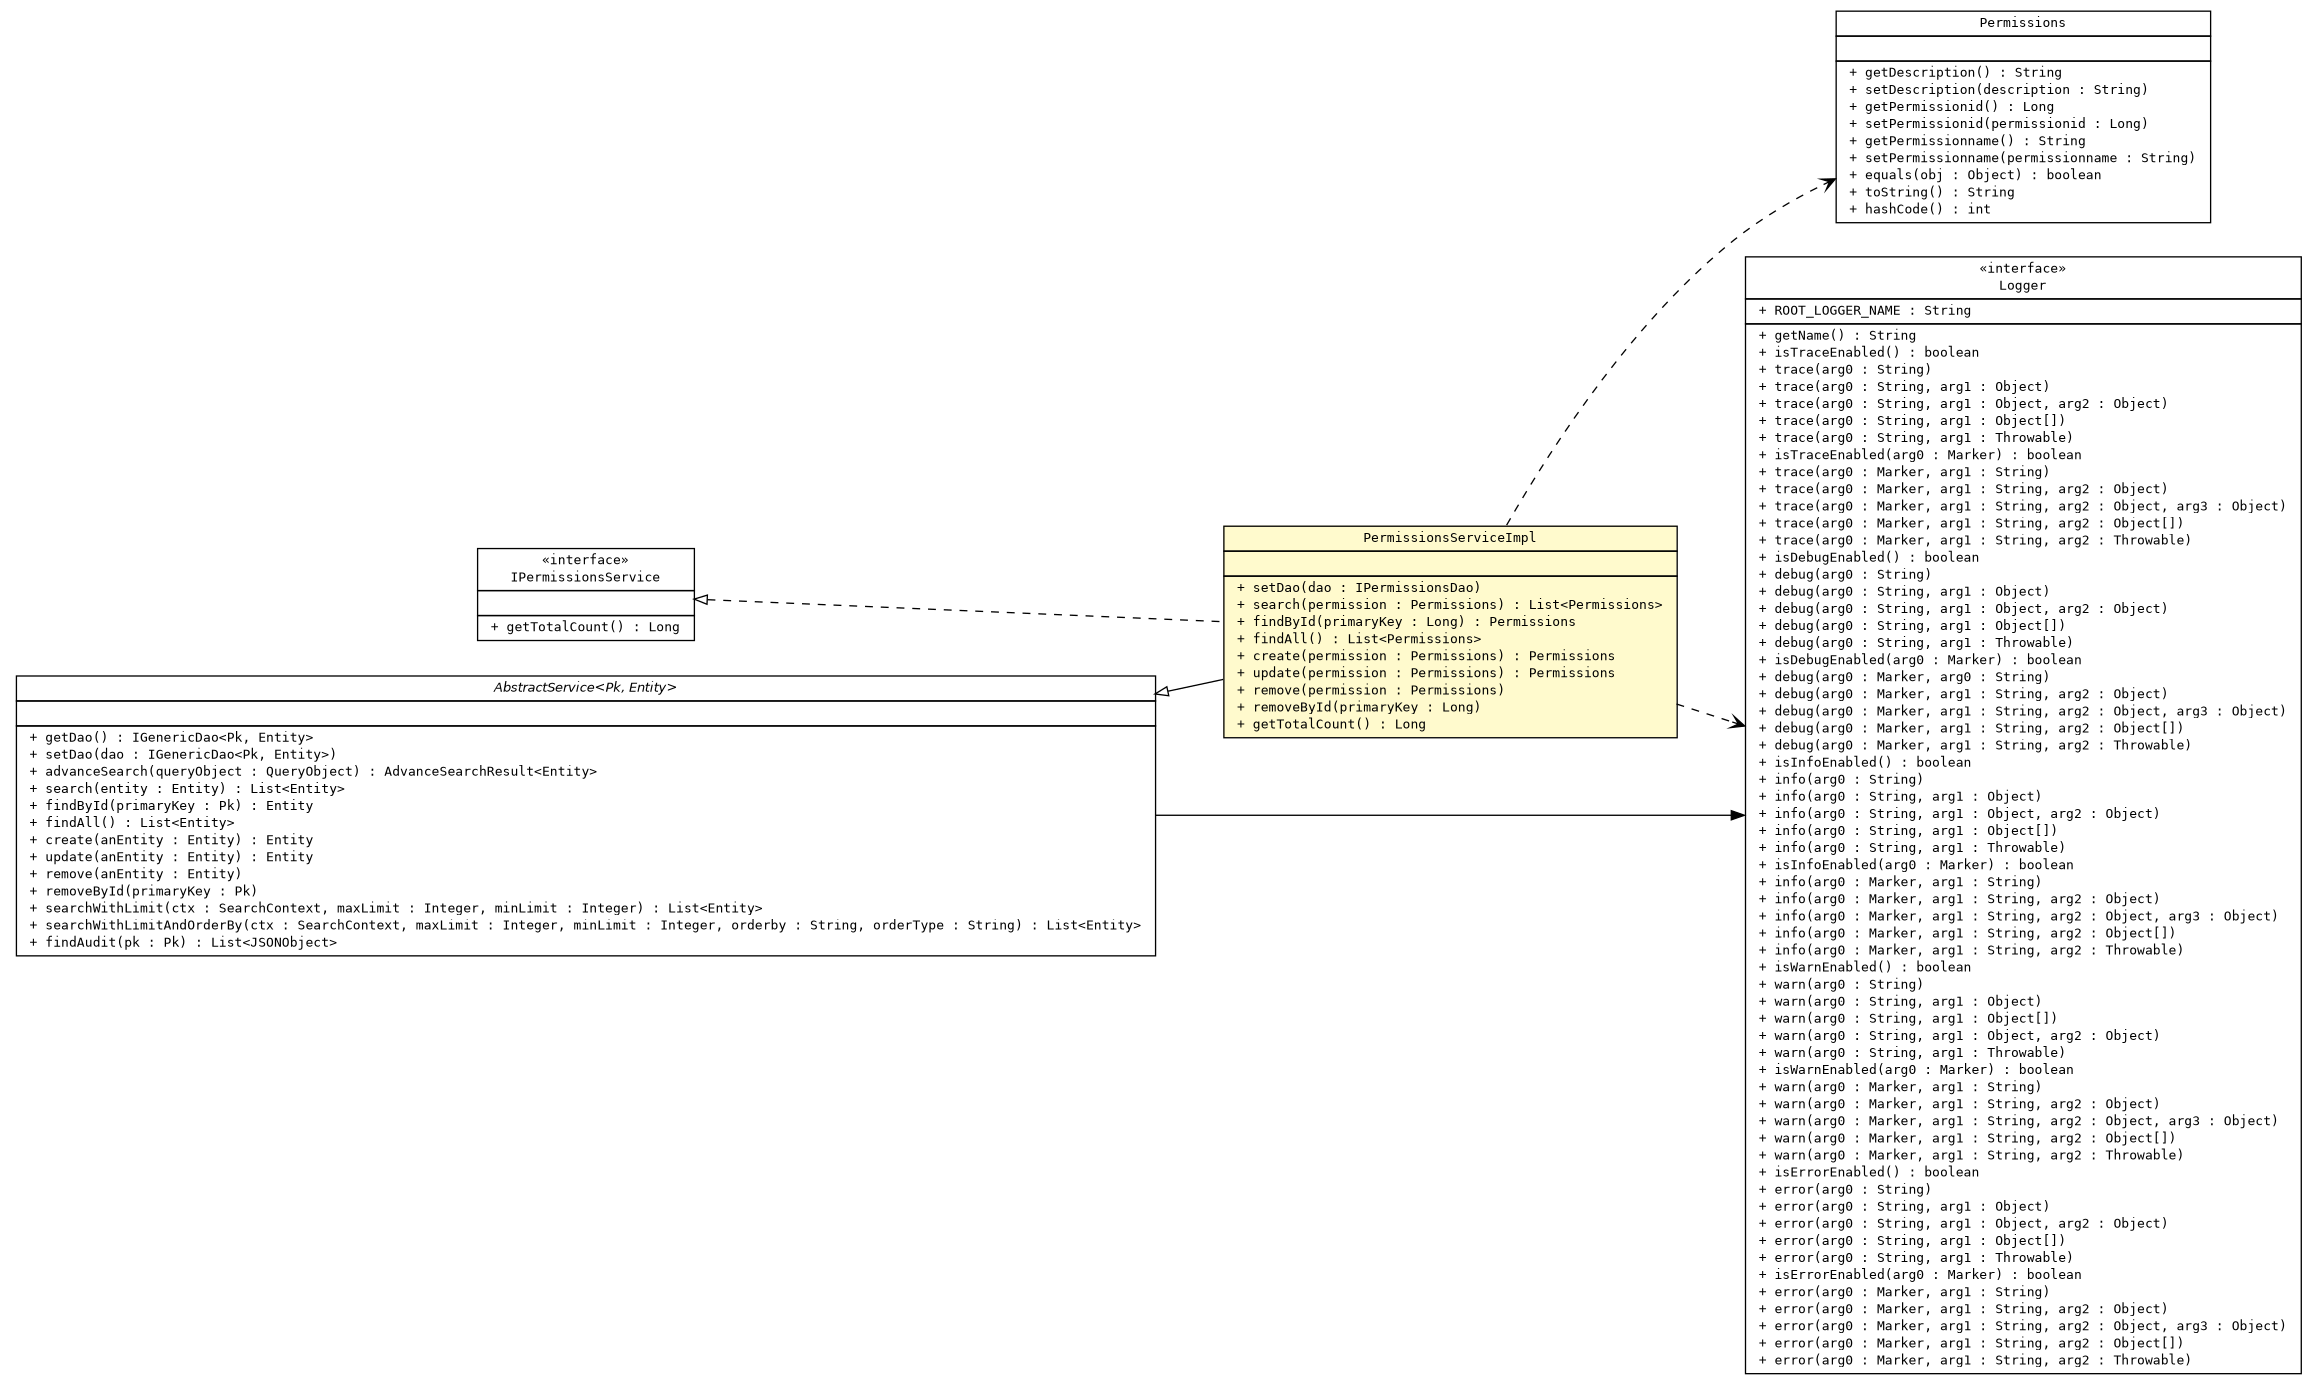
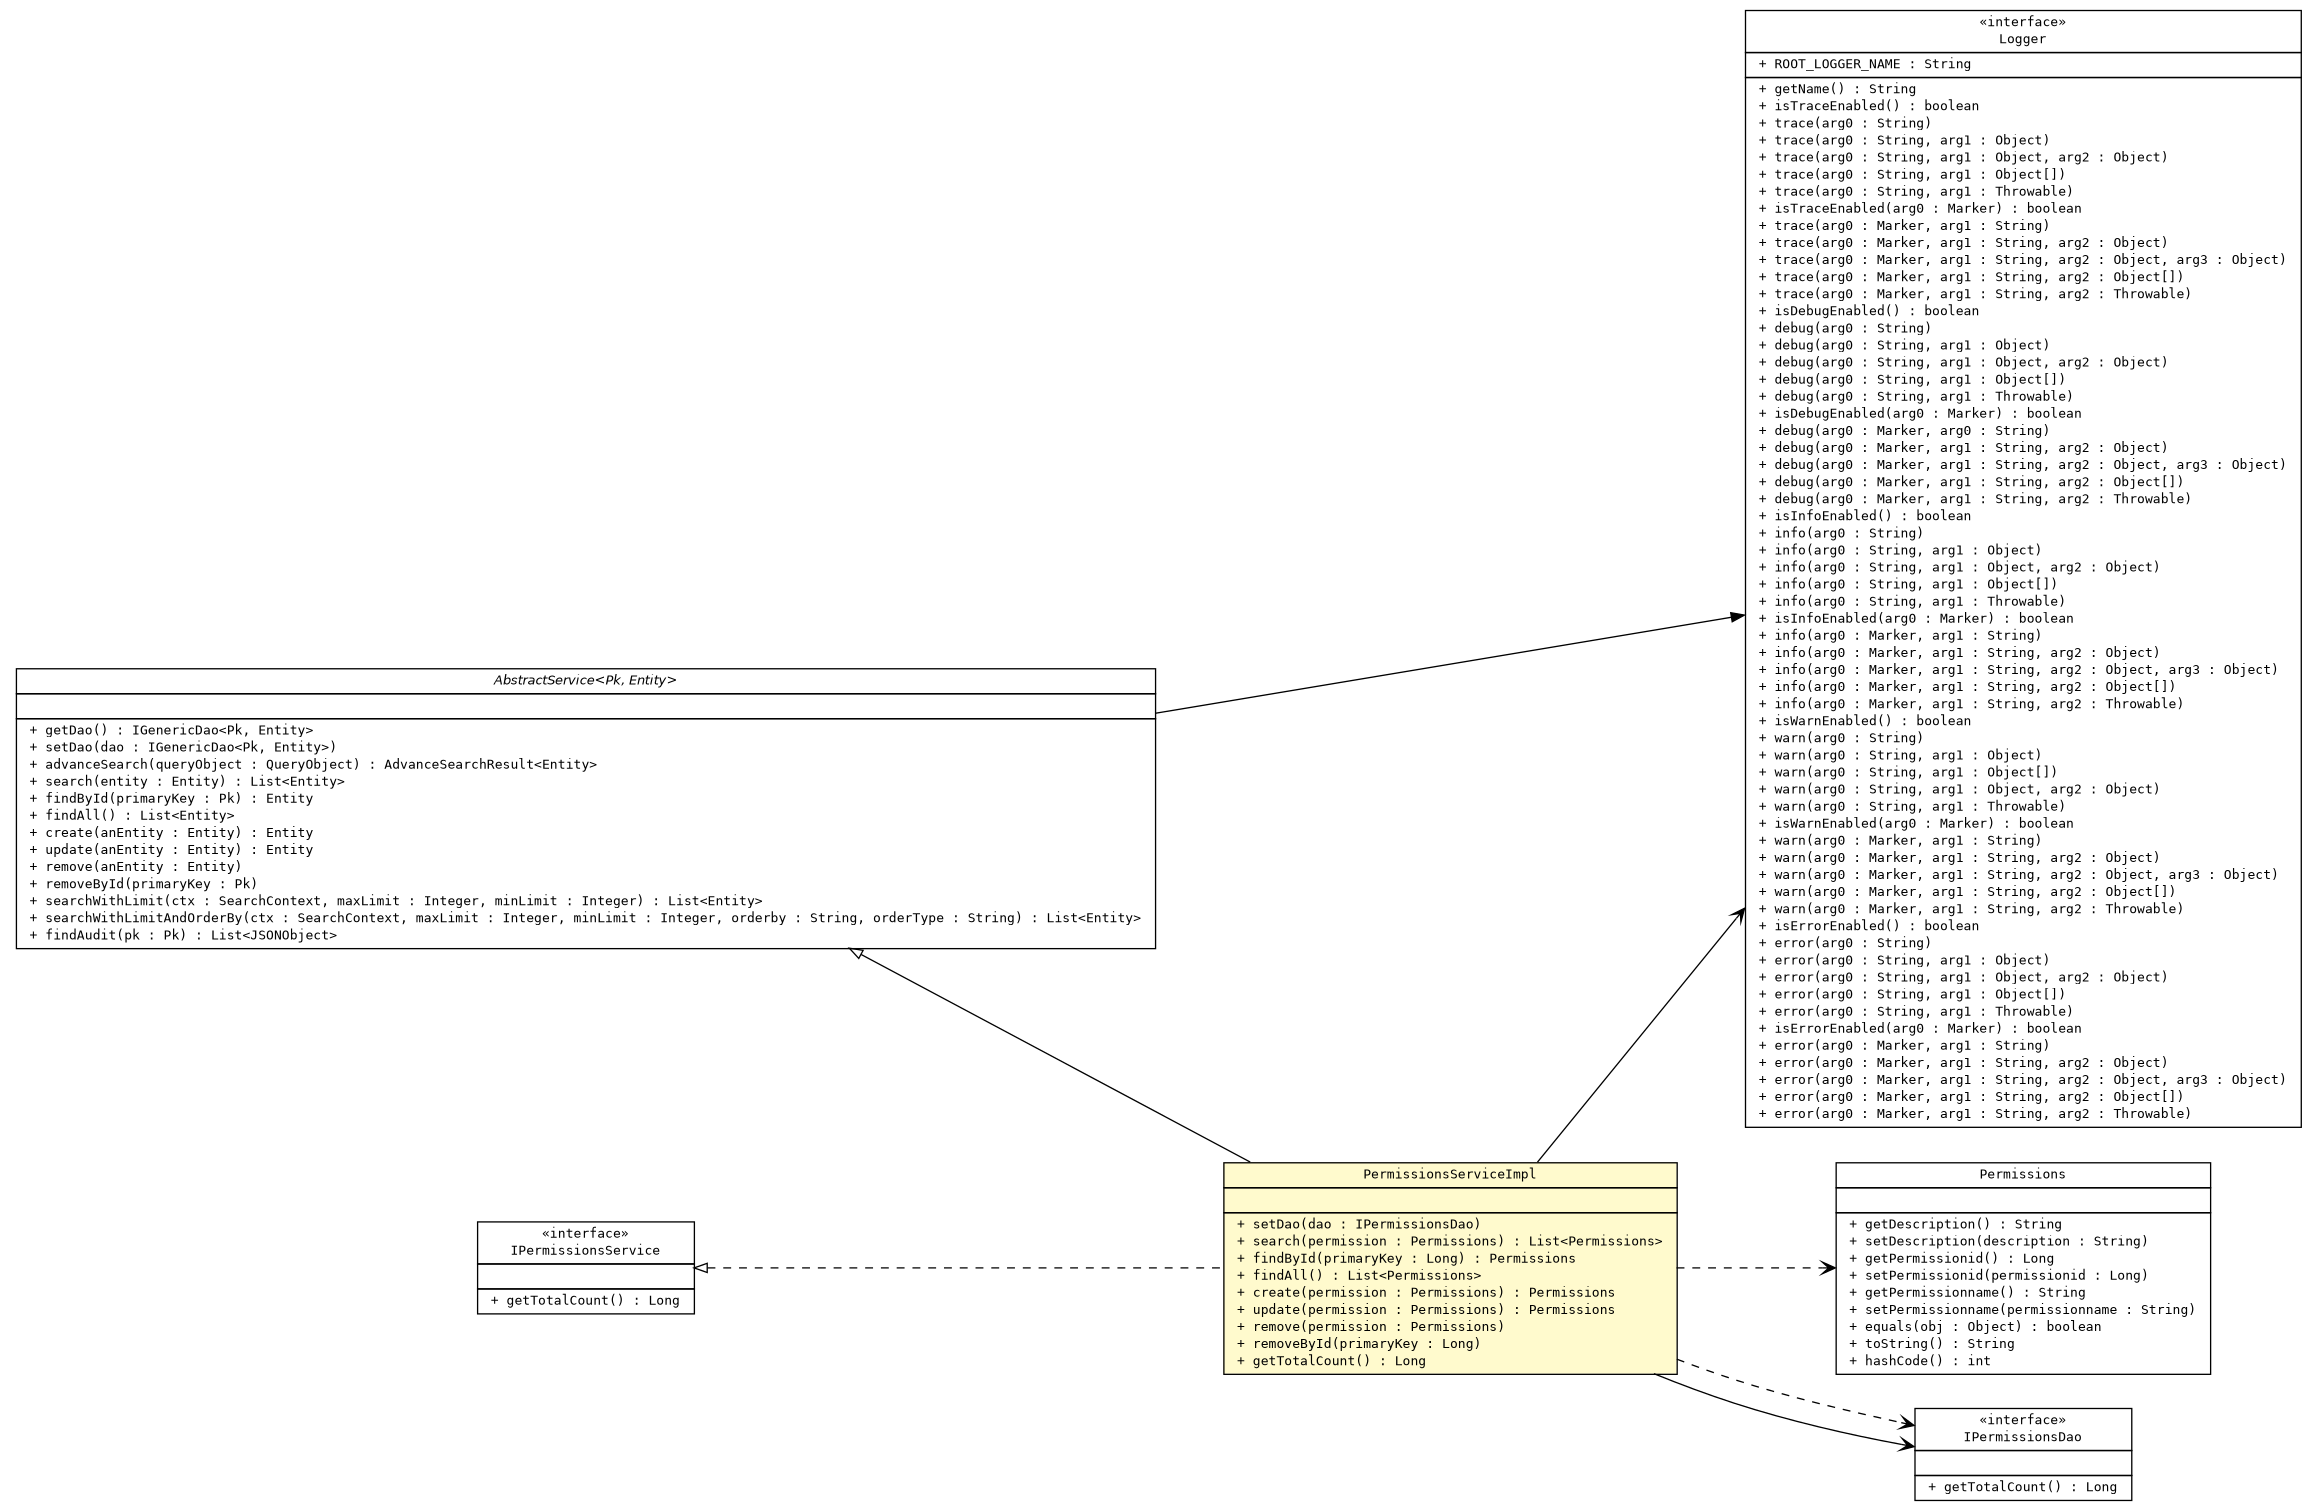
edge "PermissionsServiceImpl" -> "Logger": style dashed -> solid
node "IPermissionsDao": added
